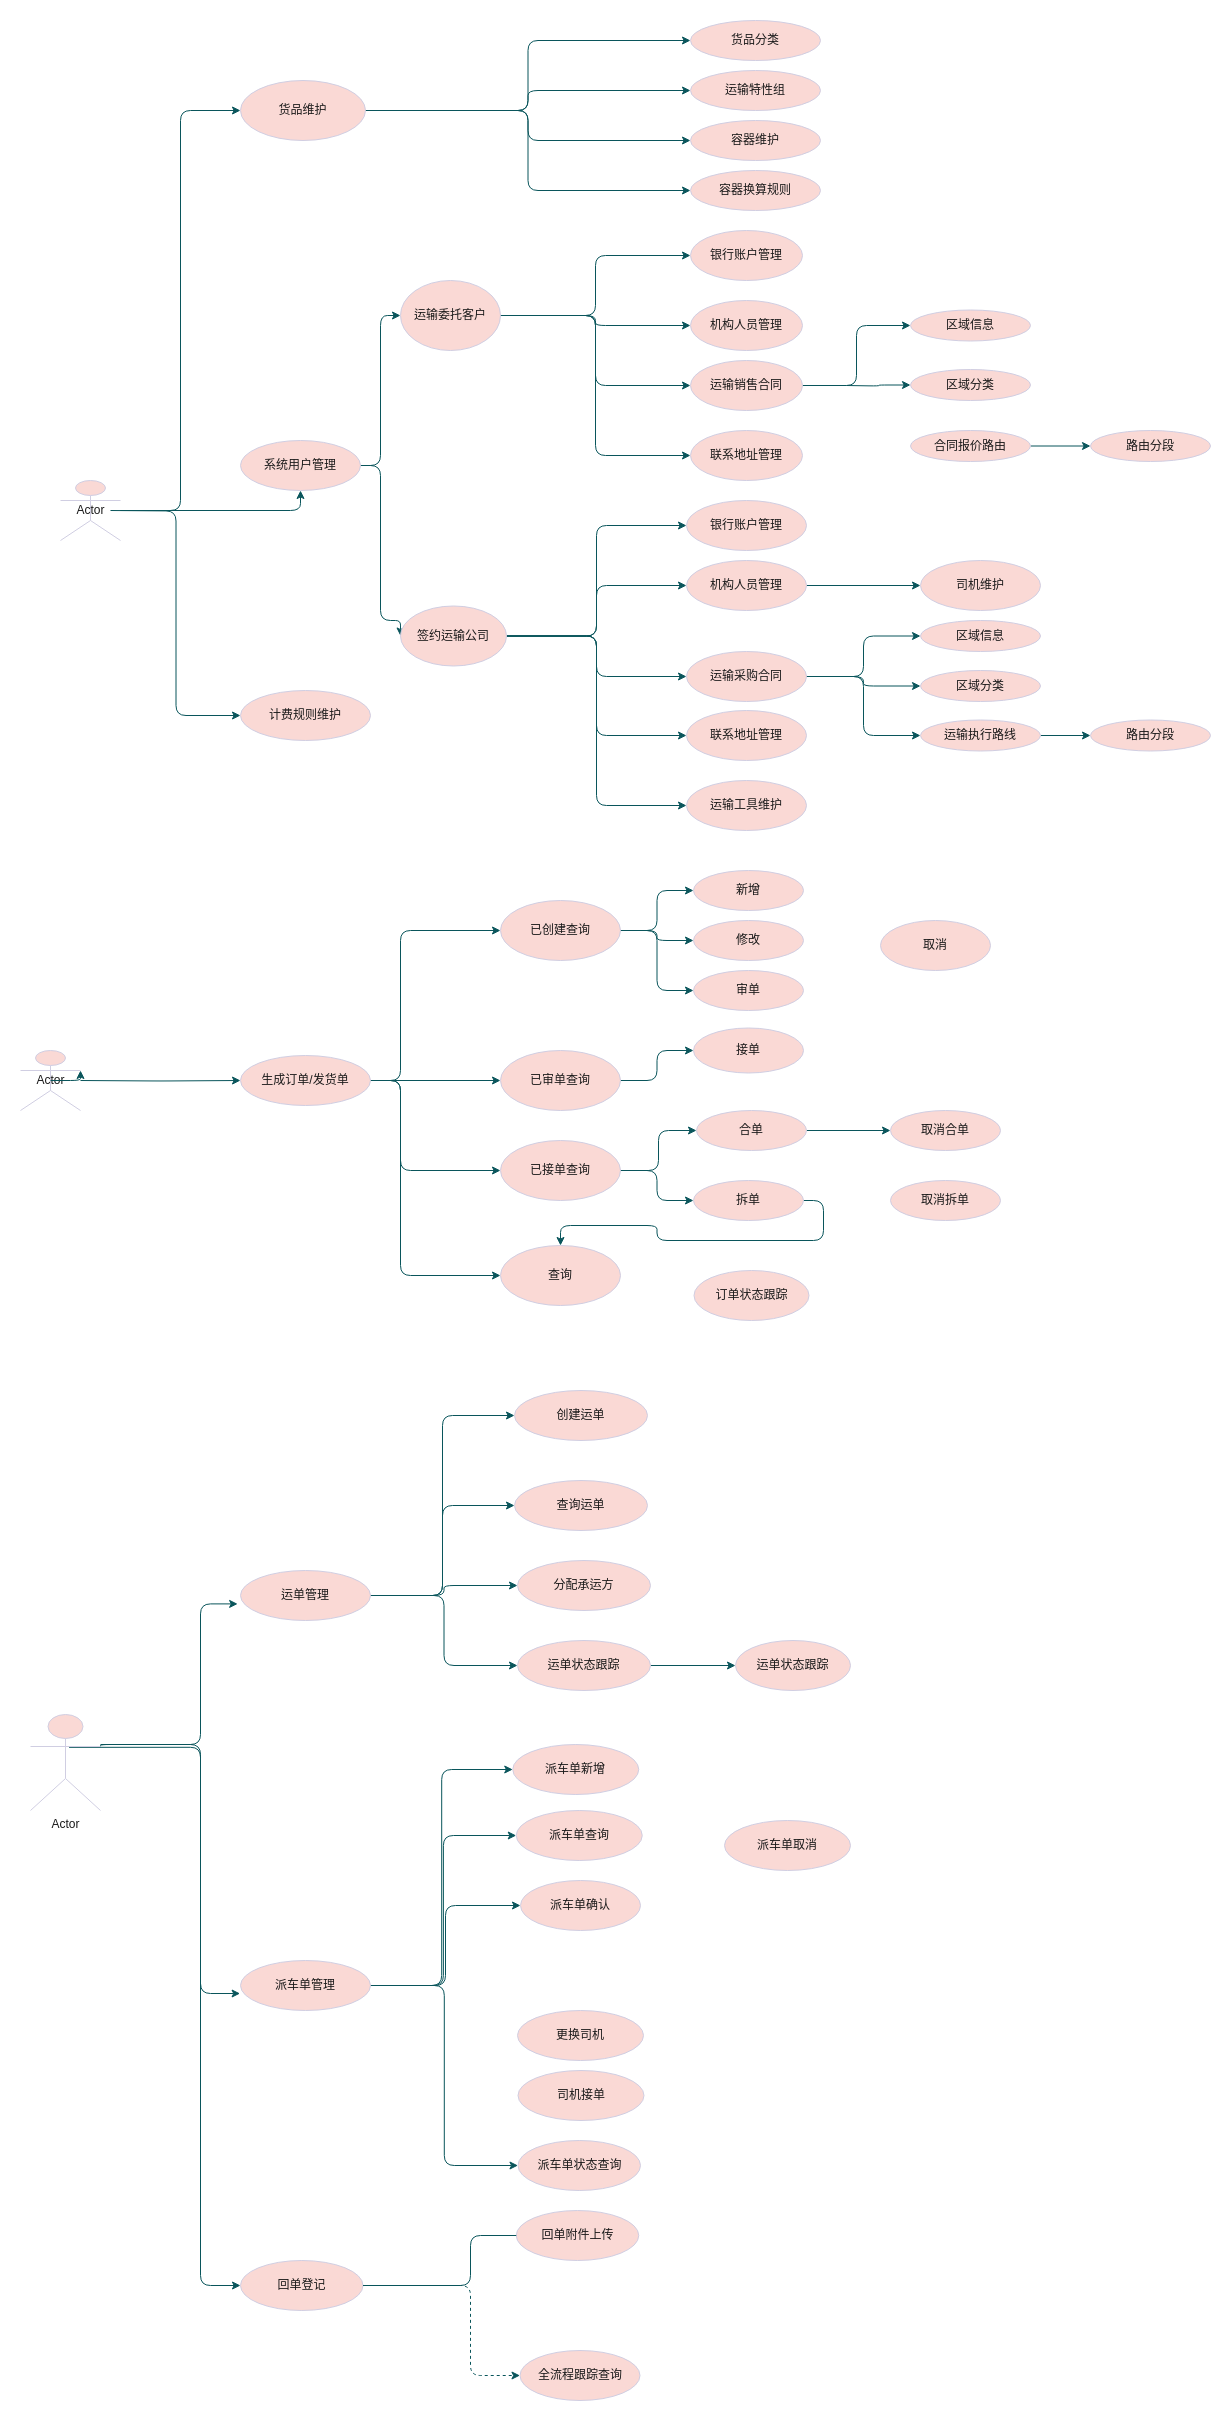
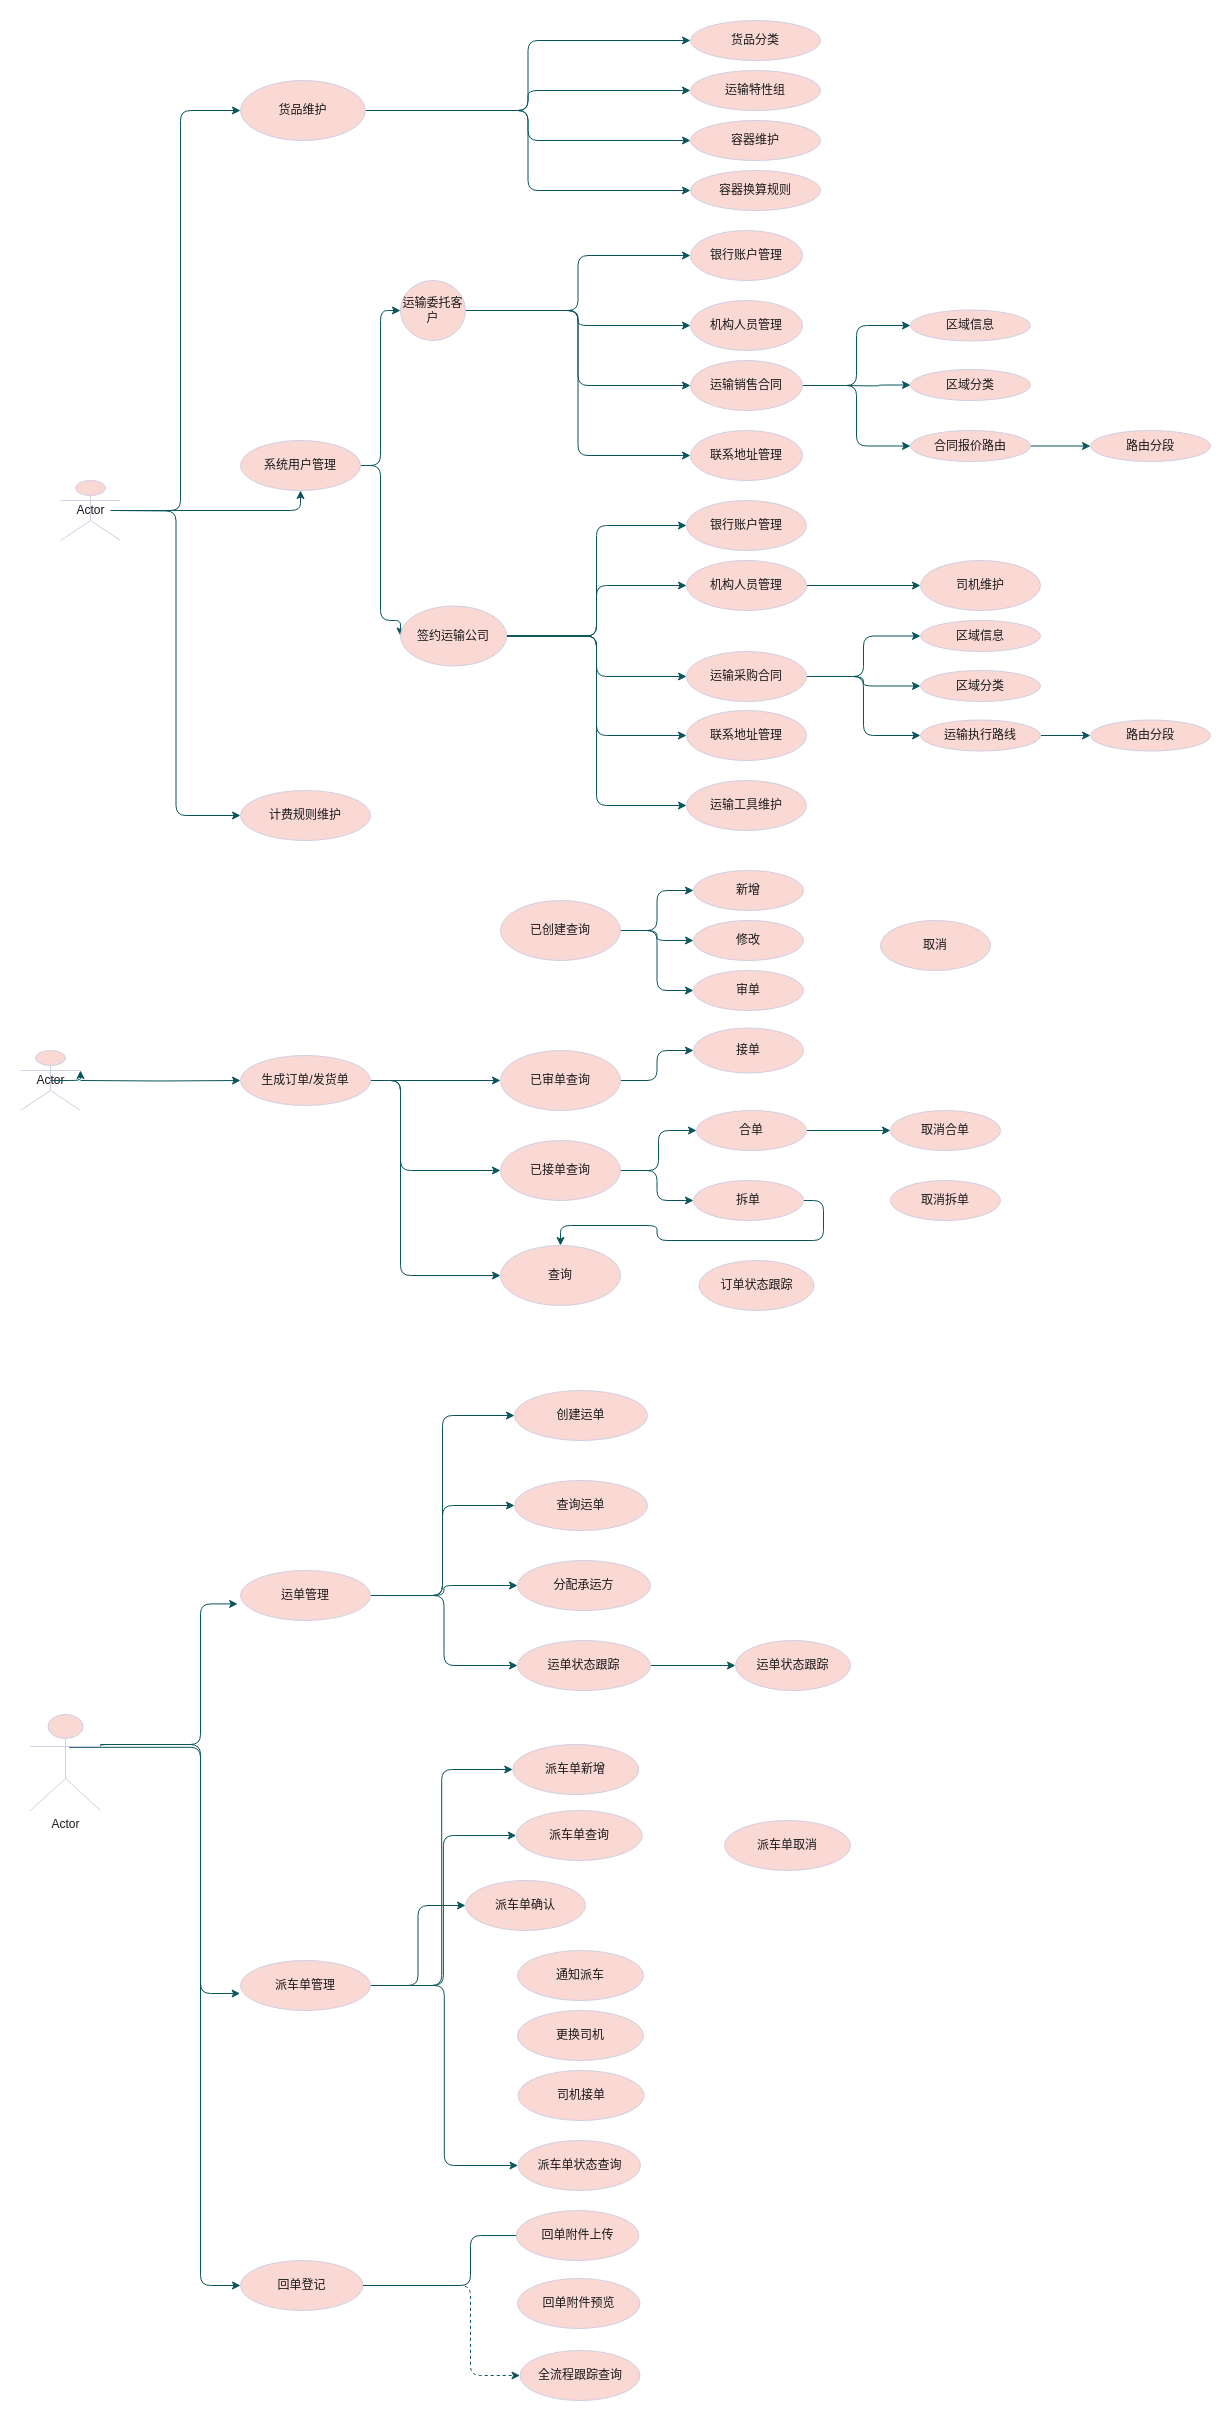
node "运输委托客户": size 100x70 -> 65x60
edge "运输销售合同" -> "合同报价路由": added
node "计费规则维护": moved (306, 716) -> (306, 816)
edge "生成订单/发货单" -> "已创建查询": removed
node "订单状态跟踪": moved (752, 1296) -> (757, 1286)
node "派车单确认": moved (581, 1906) -> (526, 1906)
node "通知派车": added
node "回单附件预览": added
